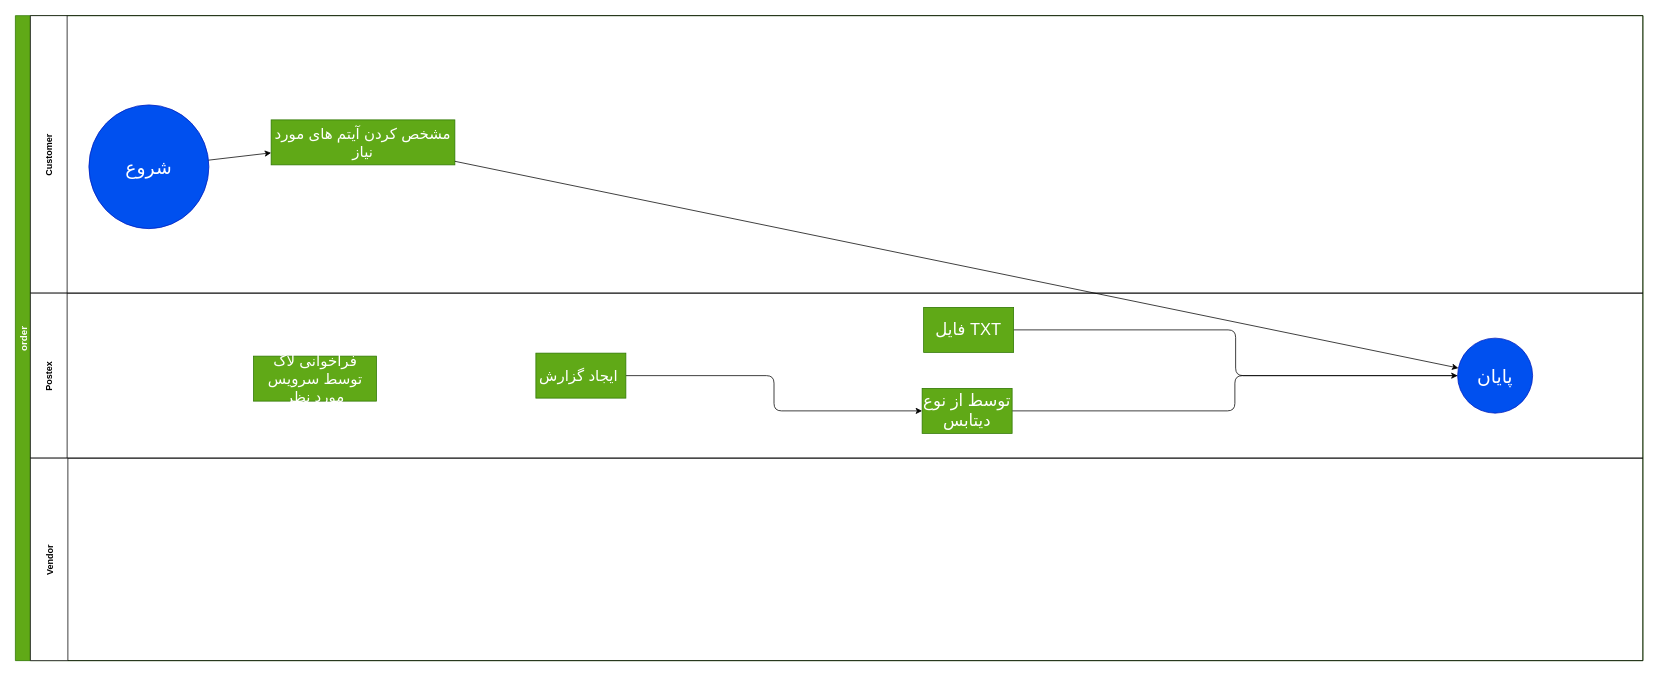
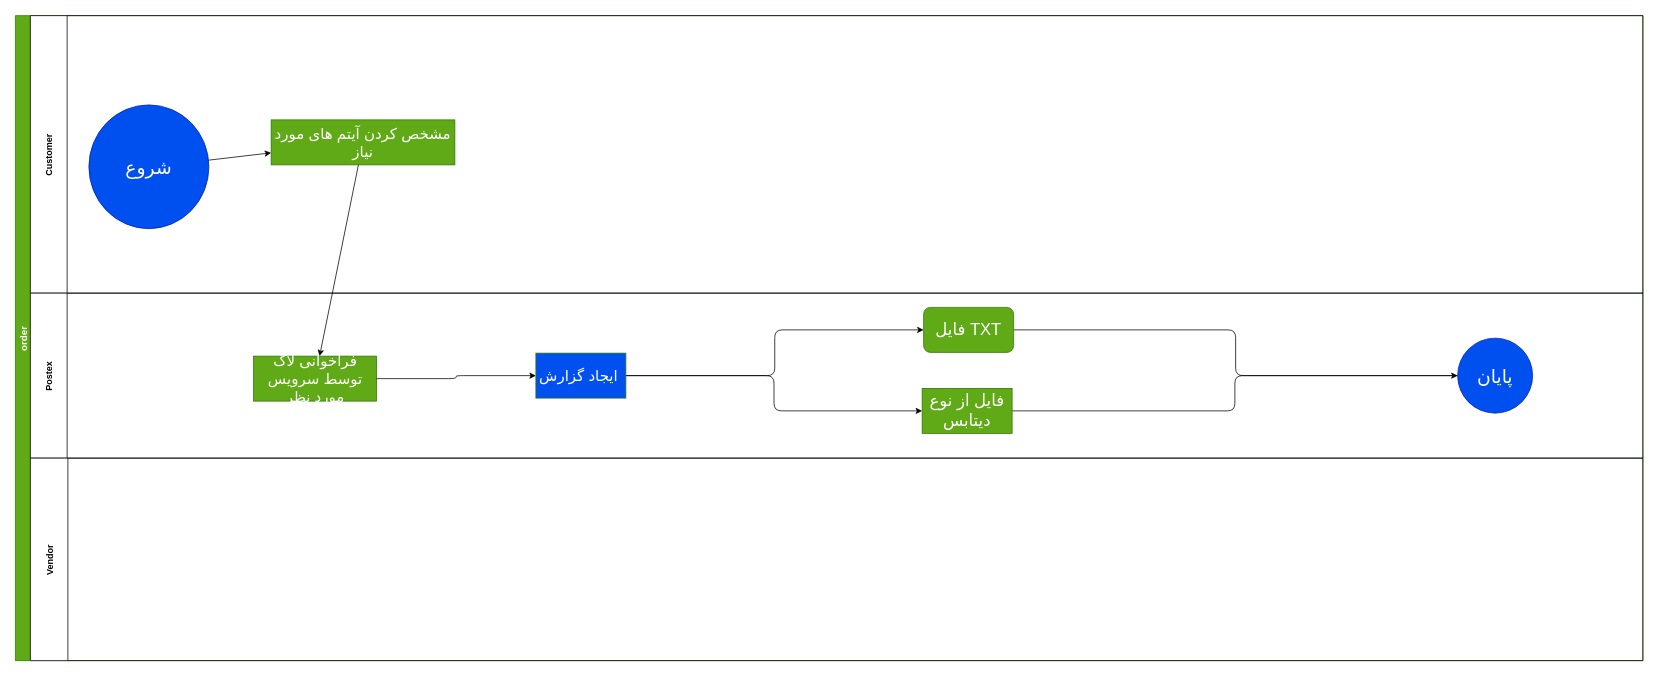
edge "مشخص کردن آیتم های مورد نیاز" -> "پایان": now "مشخص کردن آیتم های مورد نیاز" -> "فراخوانی لاگ توسط سرویس مورد نظر"
node "فایل TXT": shape rectangle -> rounded rectangle
edge "ایجاد گزارش" -> "فایل TXT": added
node "ایجاد گزارش": fillcolor #60a917 -> #0050ef
edge "فراخوانی لاگ توسط سرویس مورد نظر" -> "ایجاد گزارش": added
node "توسط از نوع دیتابس": label "توسط از نوع دیتابس" -> "فایل از نوع دیتابس"
